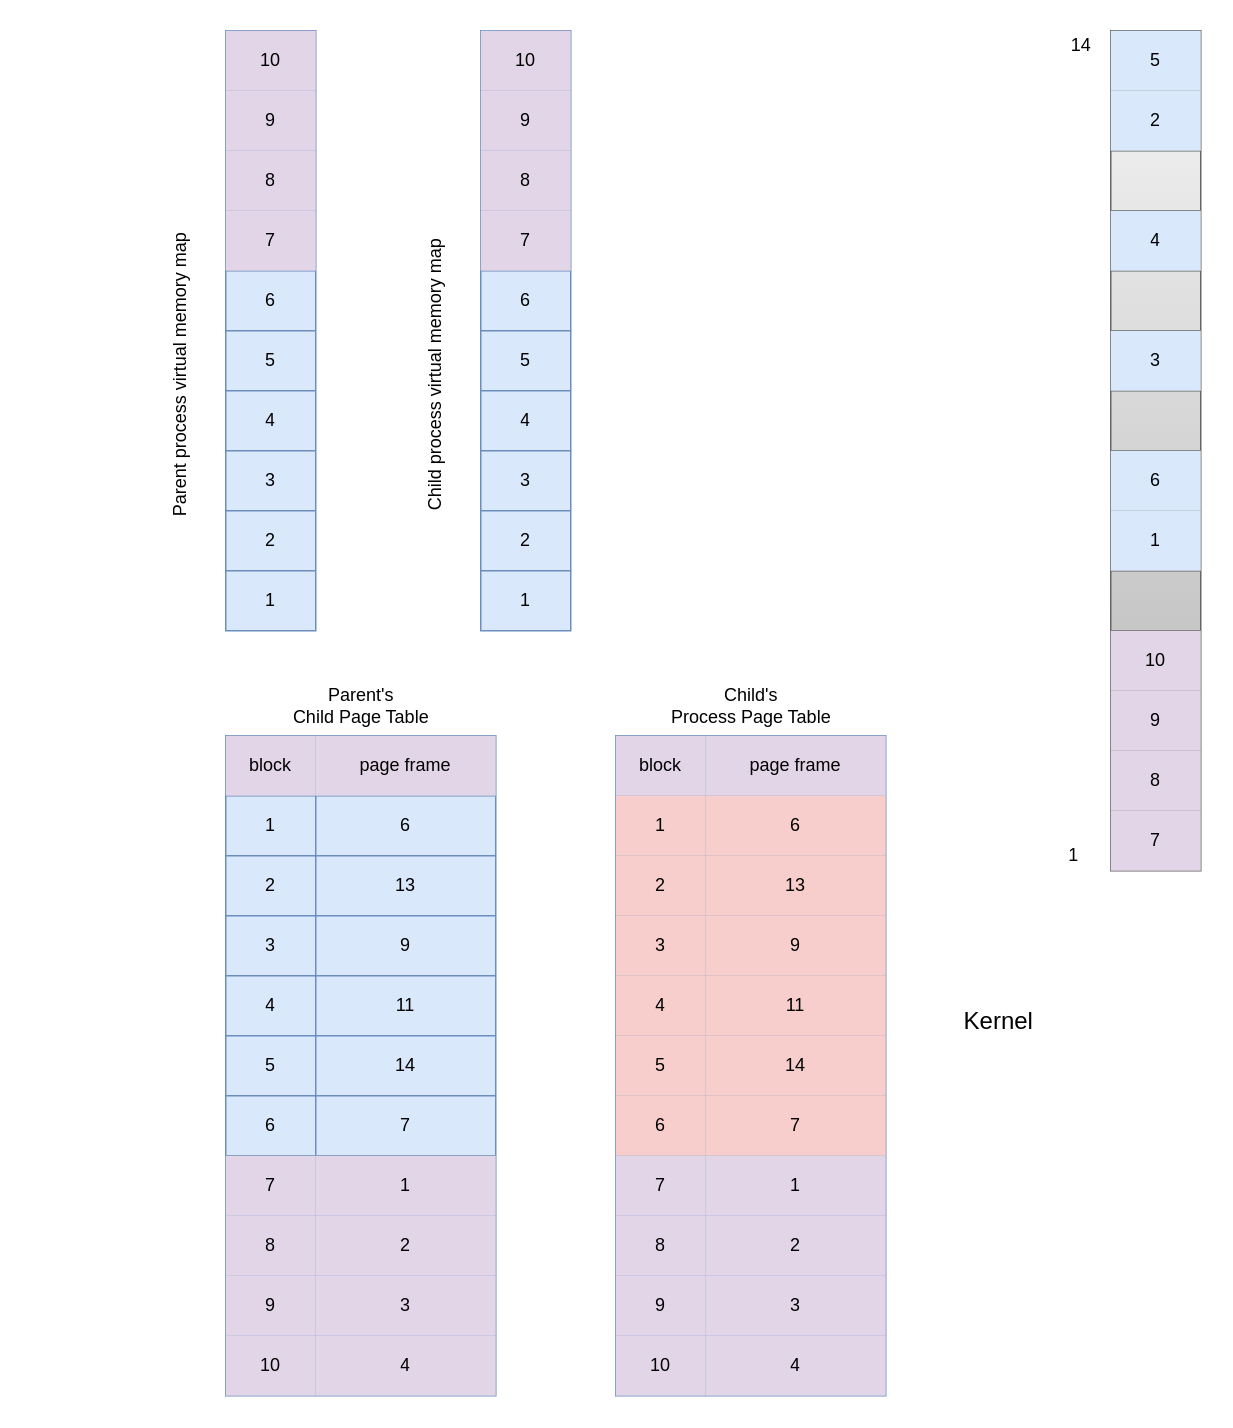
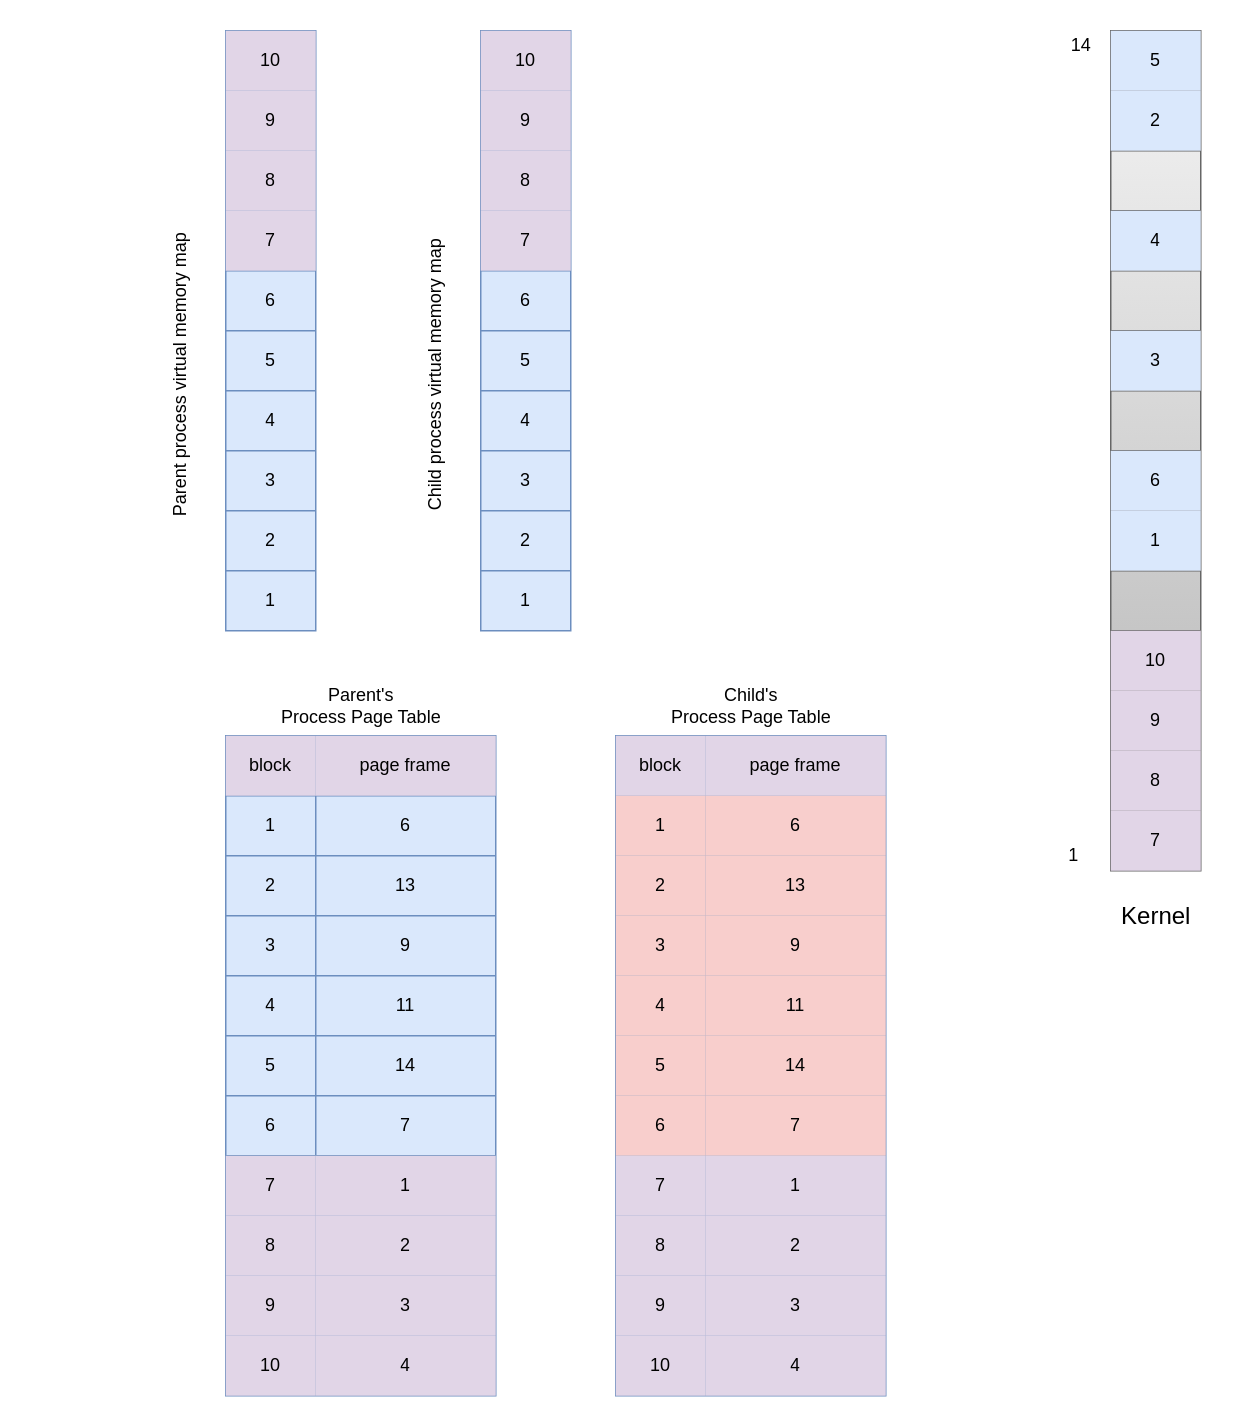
node "Parent's Child Page Table": label "Parent's Child Page Table" -> "Parent's Process Page Table"
node "Kernel": moved (998, 1021) -> (1156, 916)
